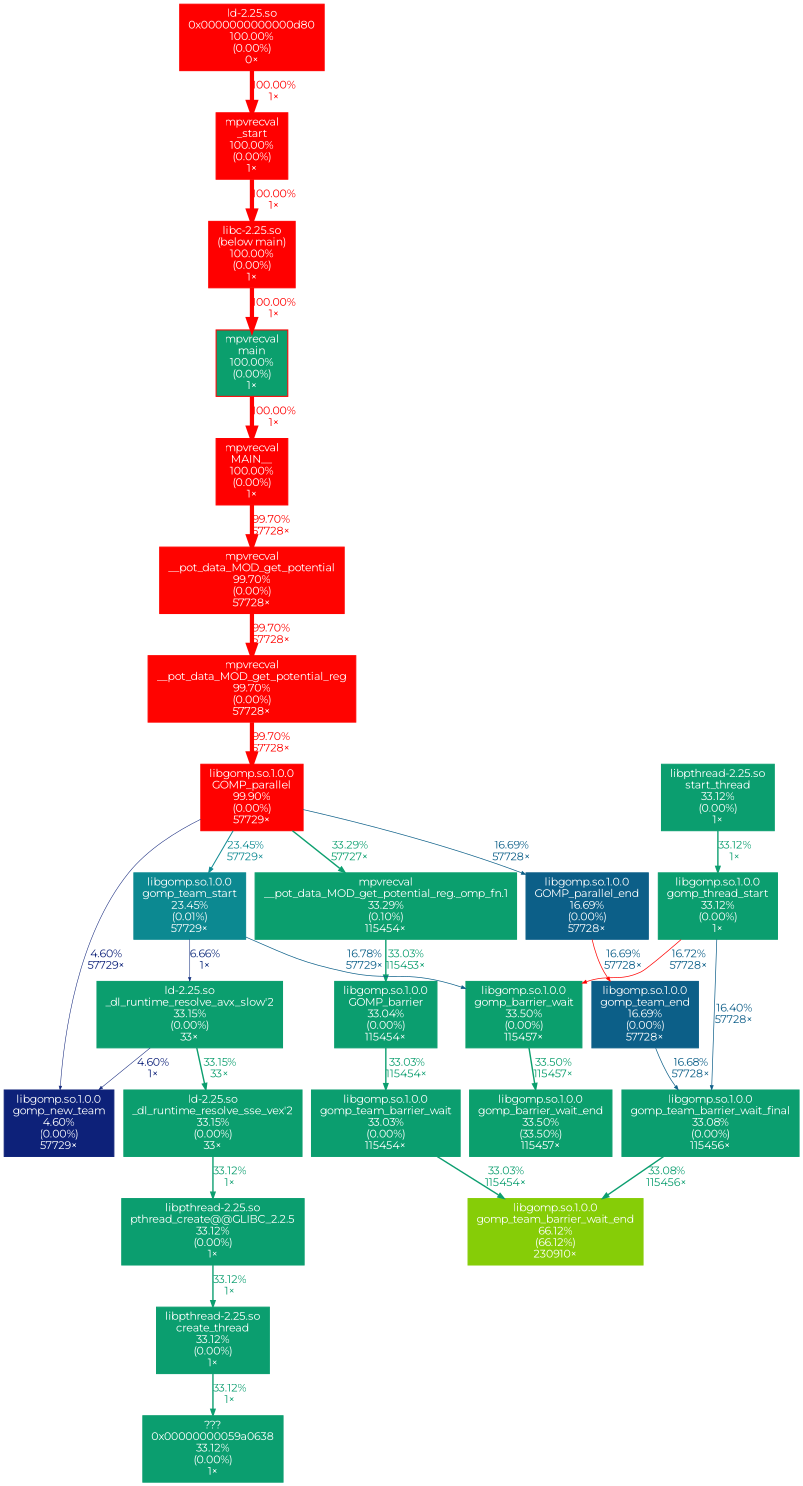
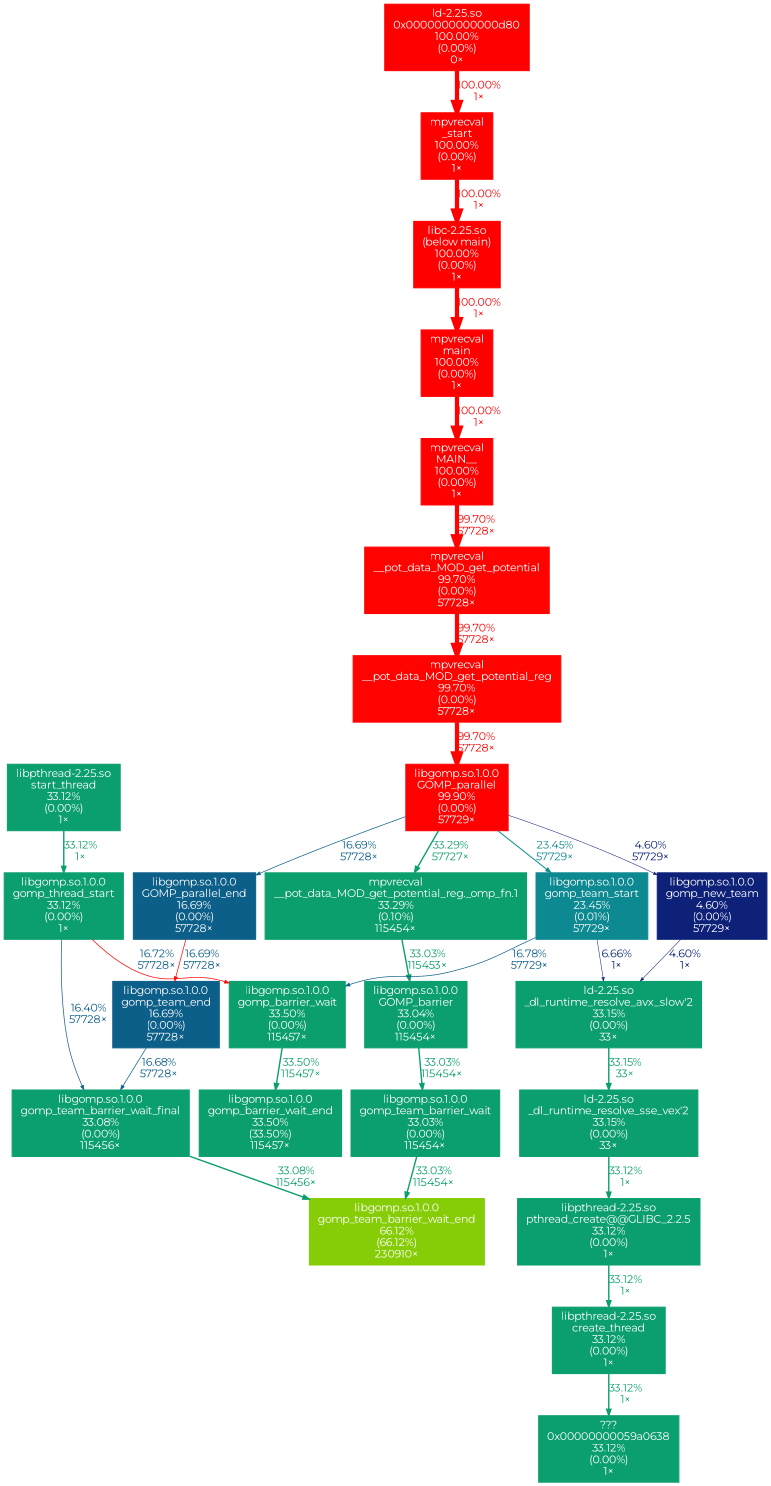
node "mpvrecval main 100.00% (0.00%) 1×": fillcolor #0b9f6d -> #ff0000
edge "ld-2.25.so _dl_runtime_resolve_avx_slow'2 33.15% (0.00%) 33×" -> "libgomp.so.1.0.0 gomp_new_team 4.60% (0.00%) 57729×": reversed
